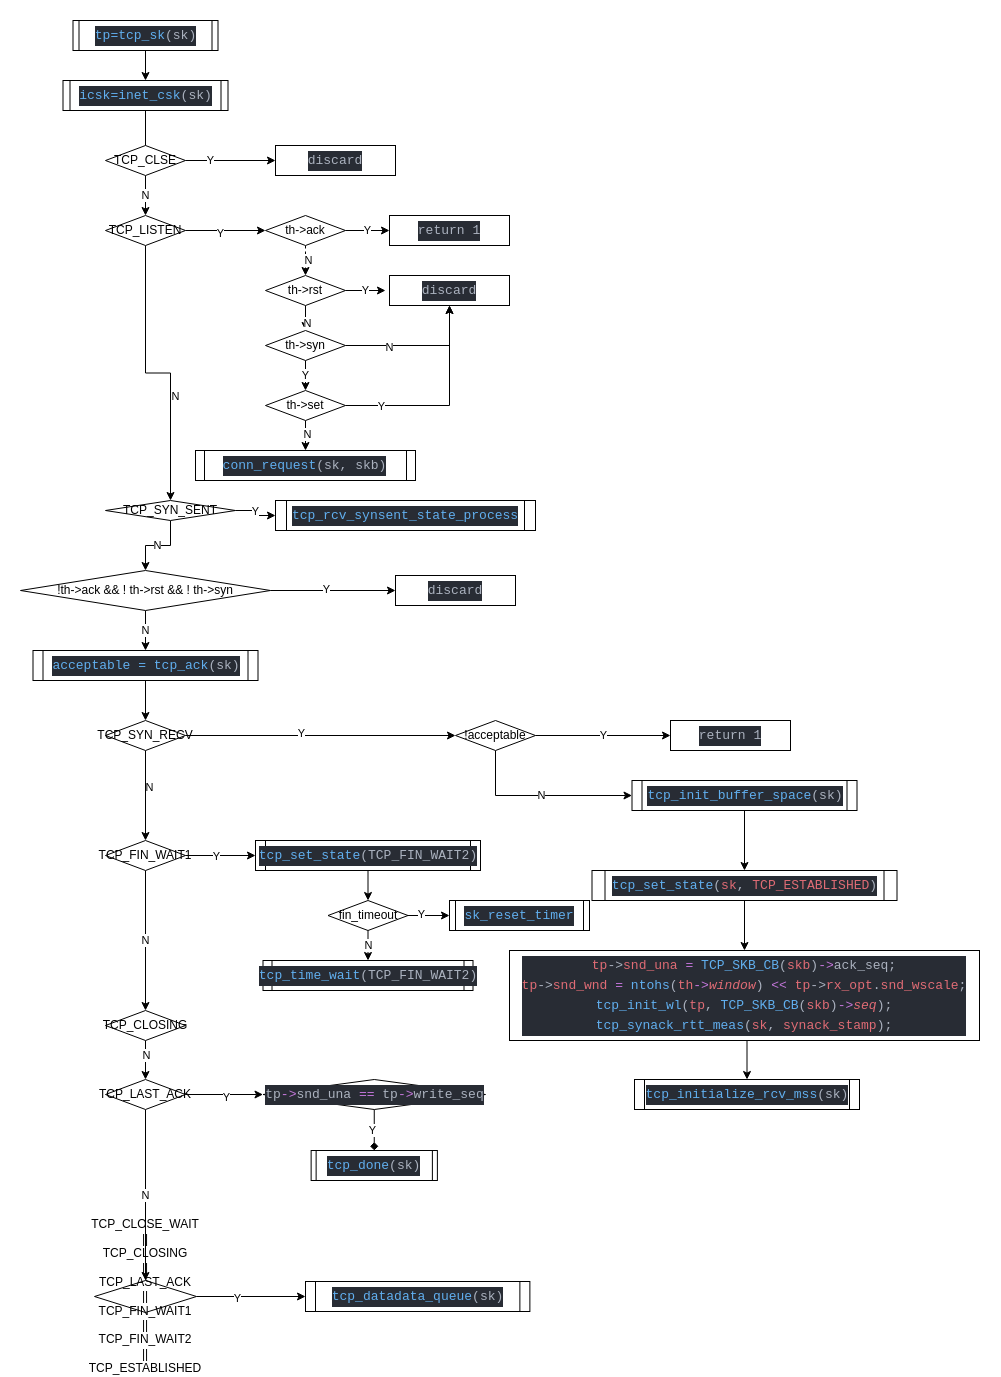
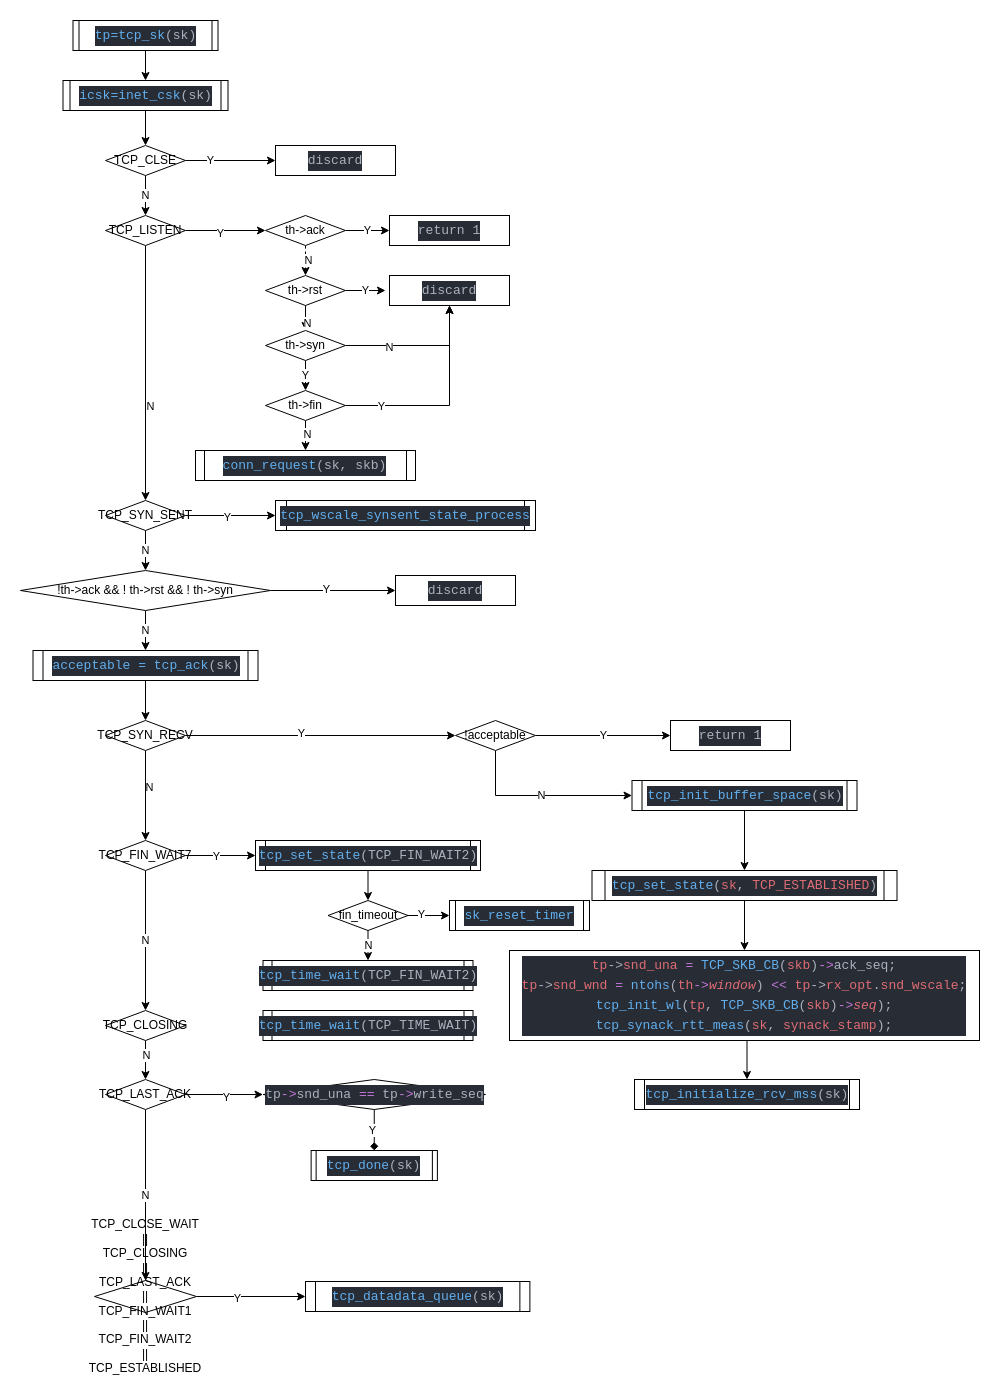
edge "icsk=inet_csk(sk)" -- "TCP_CLSE": arrowhead none -> classic
node "th->set": label "th->set" -> "th->fin"
node "TCP_SYN_SENT": size 130x20 -> 80x30
node "tcp_rcv_synsent_state_process": label "tcp_rcv_synsent_state_process" -> "tcp_wscale_synsent_state_process"
node "TCP_FIN_WAIT1": label "TCP_FIN_WAIT1" -> "TCP_FIN_WAIT7"
node "tcp_time_wait(TCP_TIME_WAIT)": added
